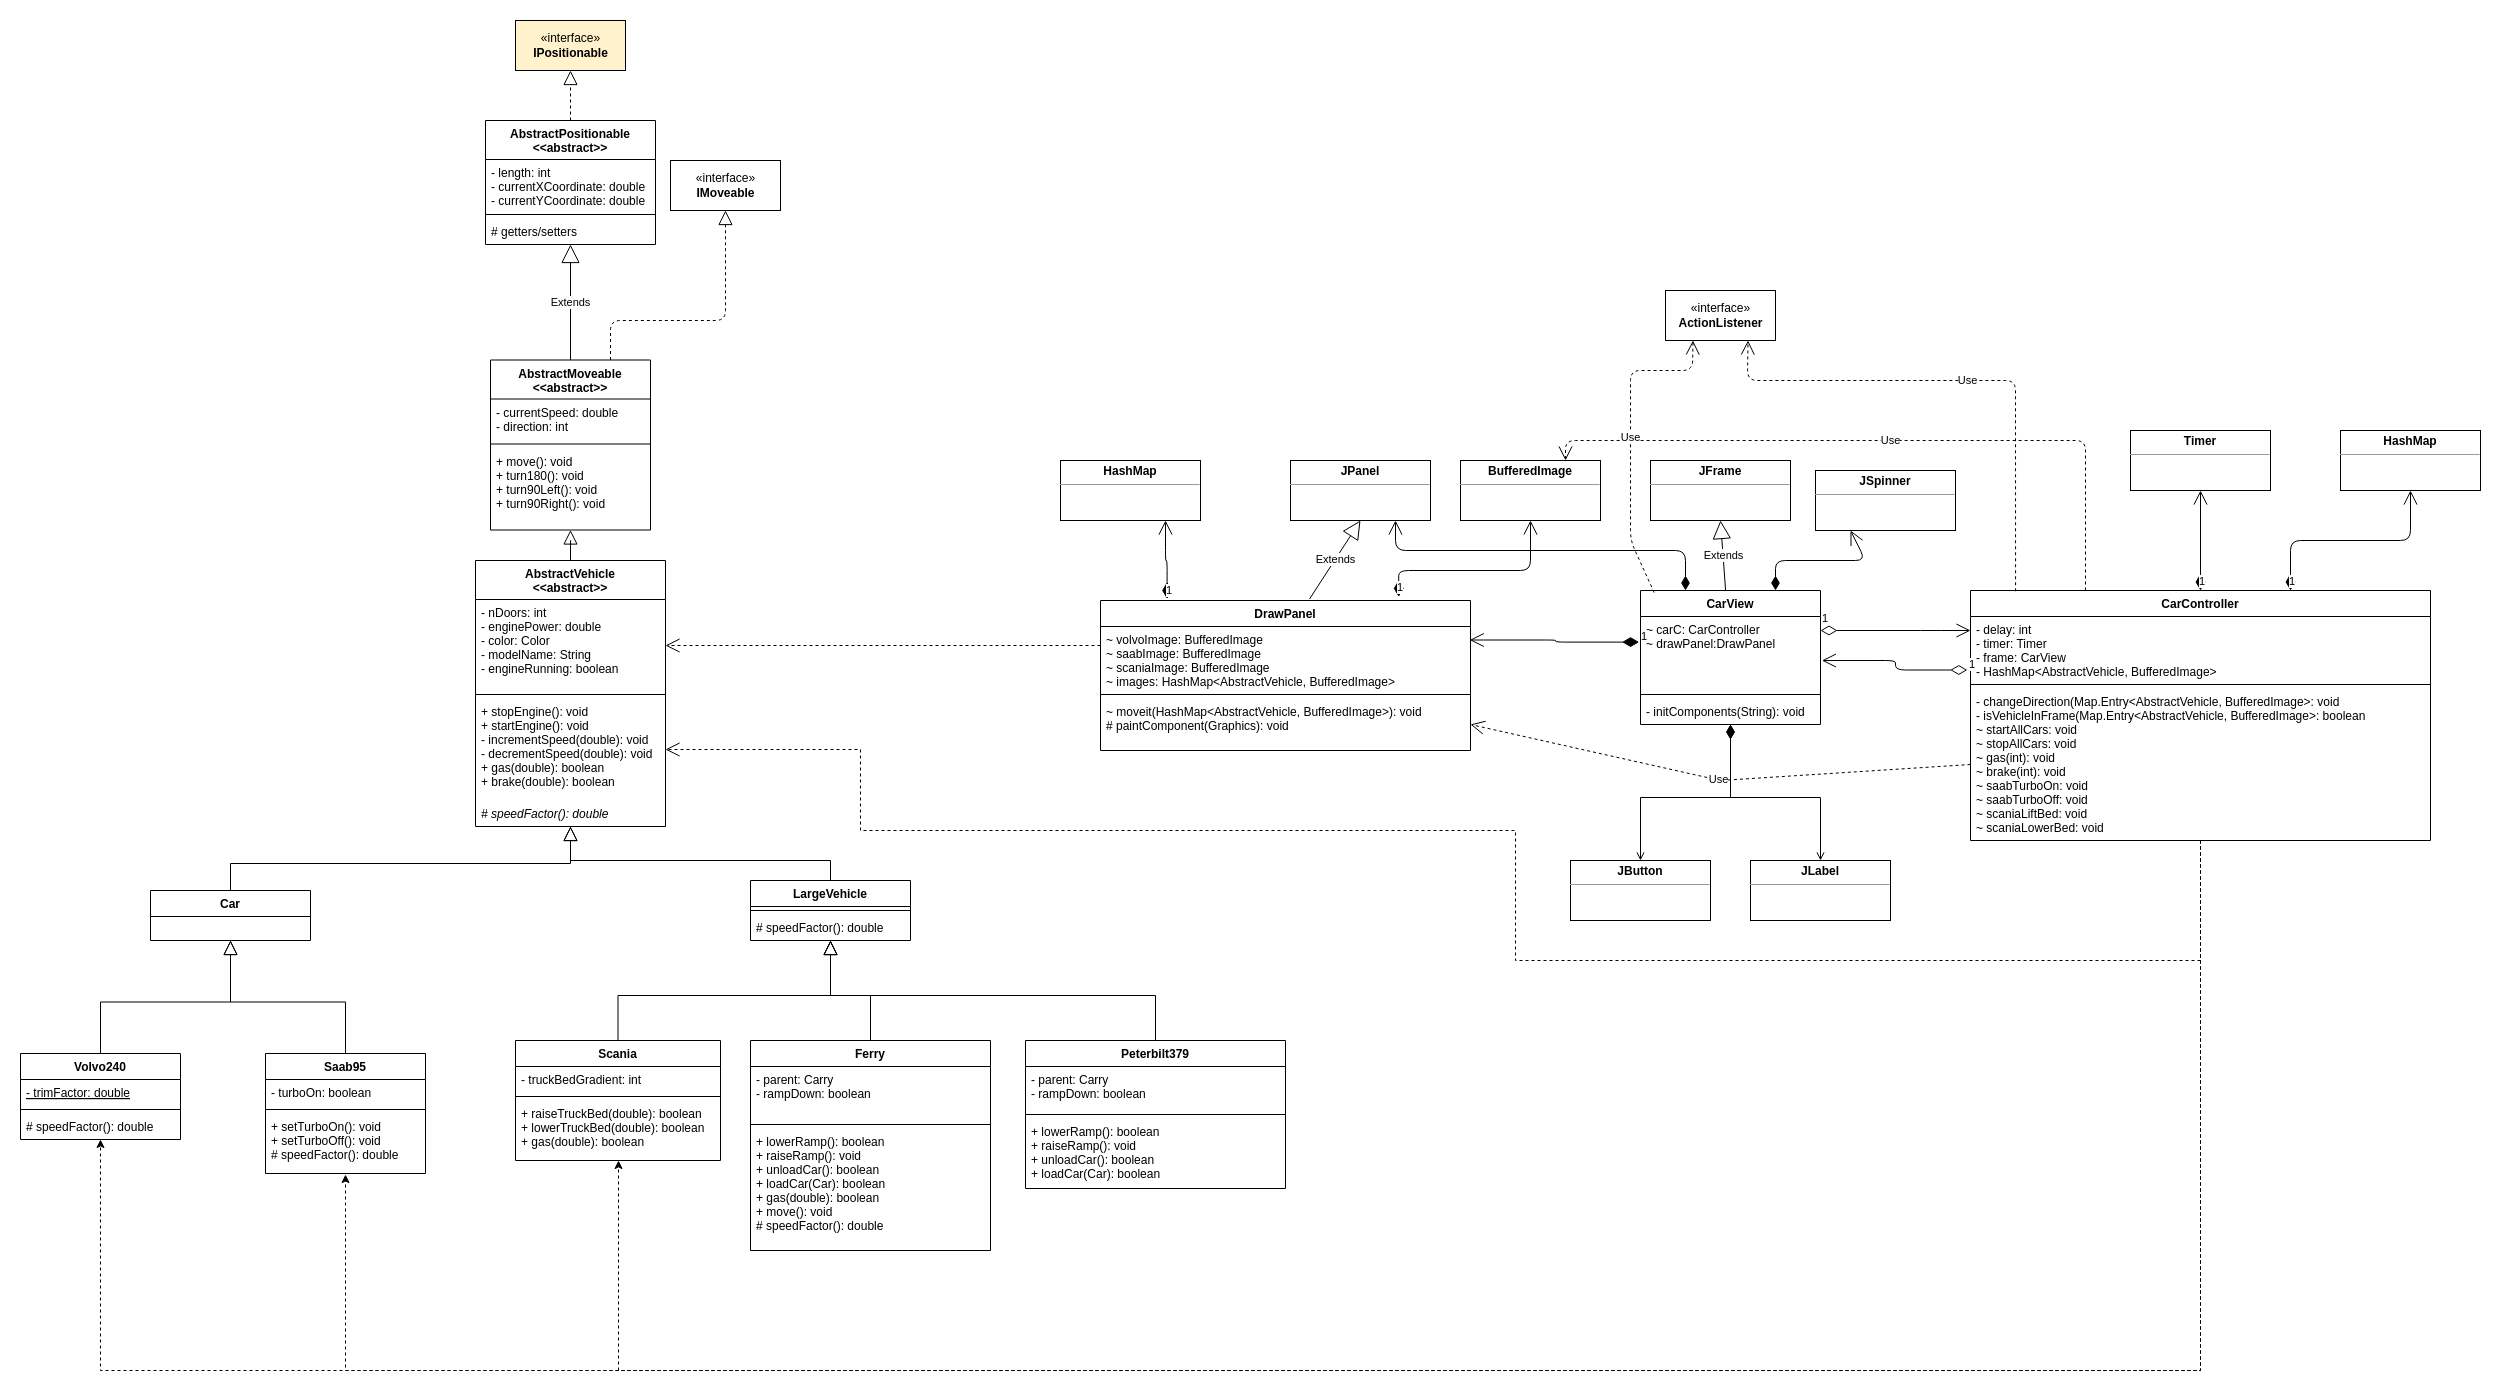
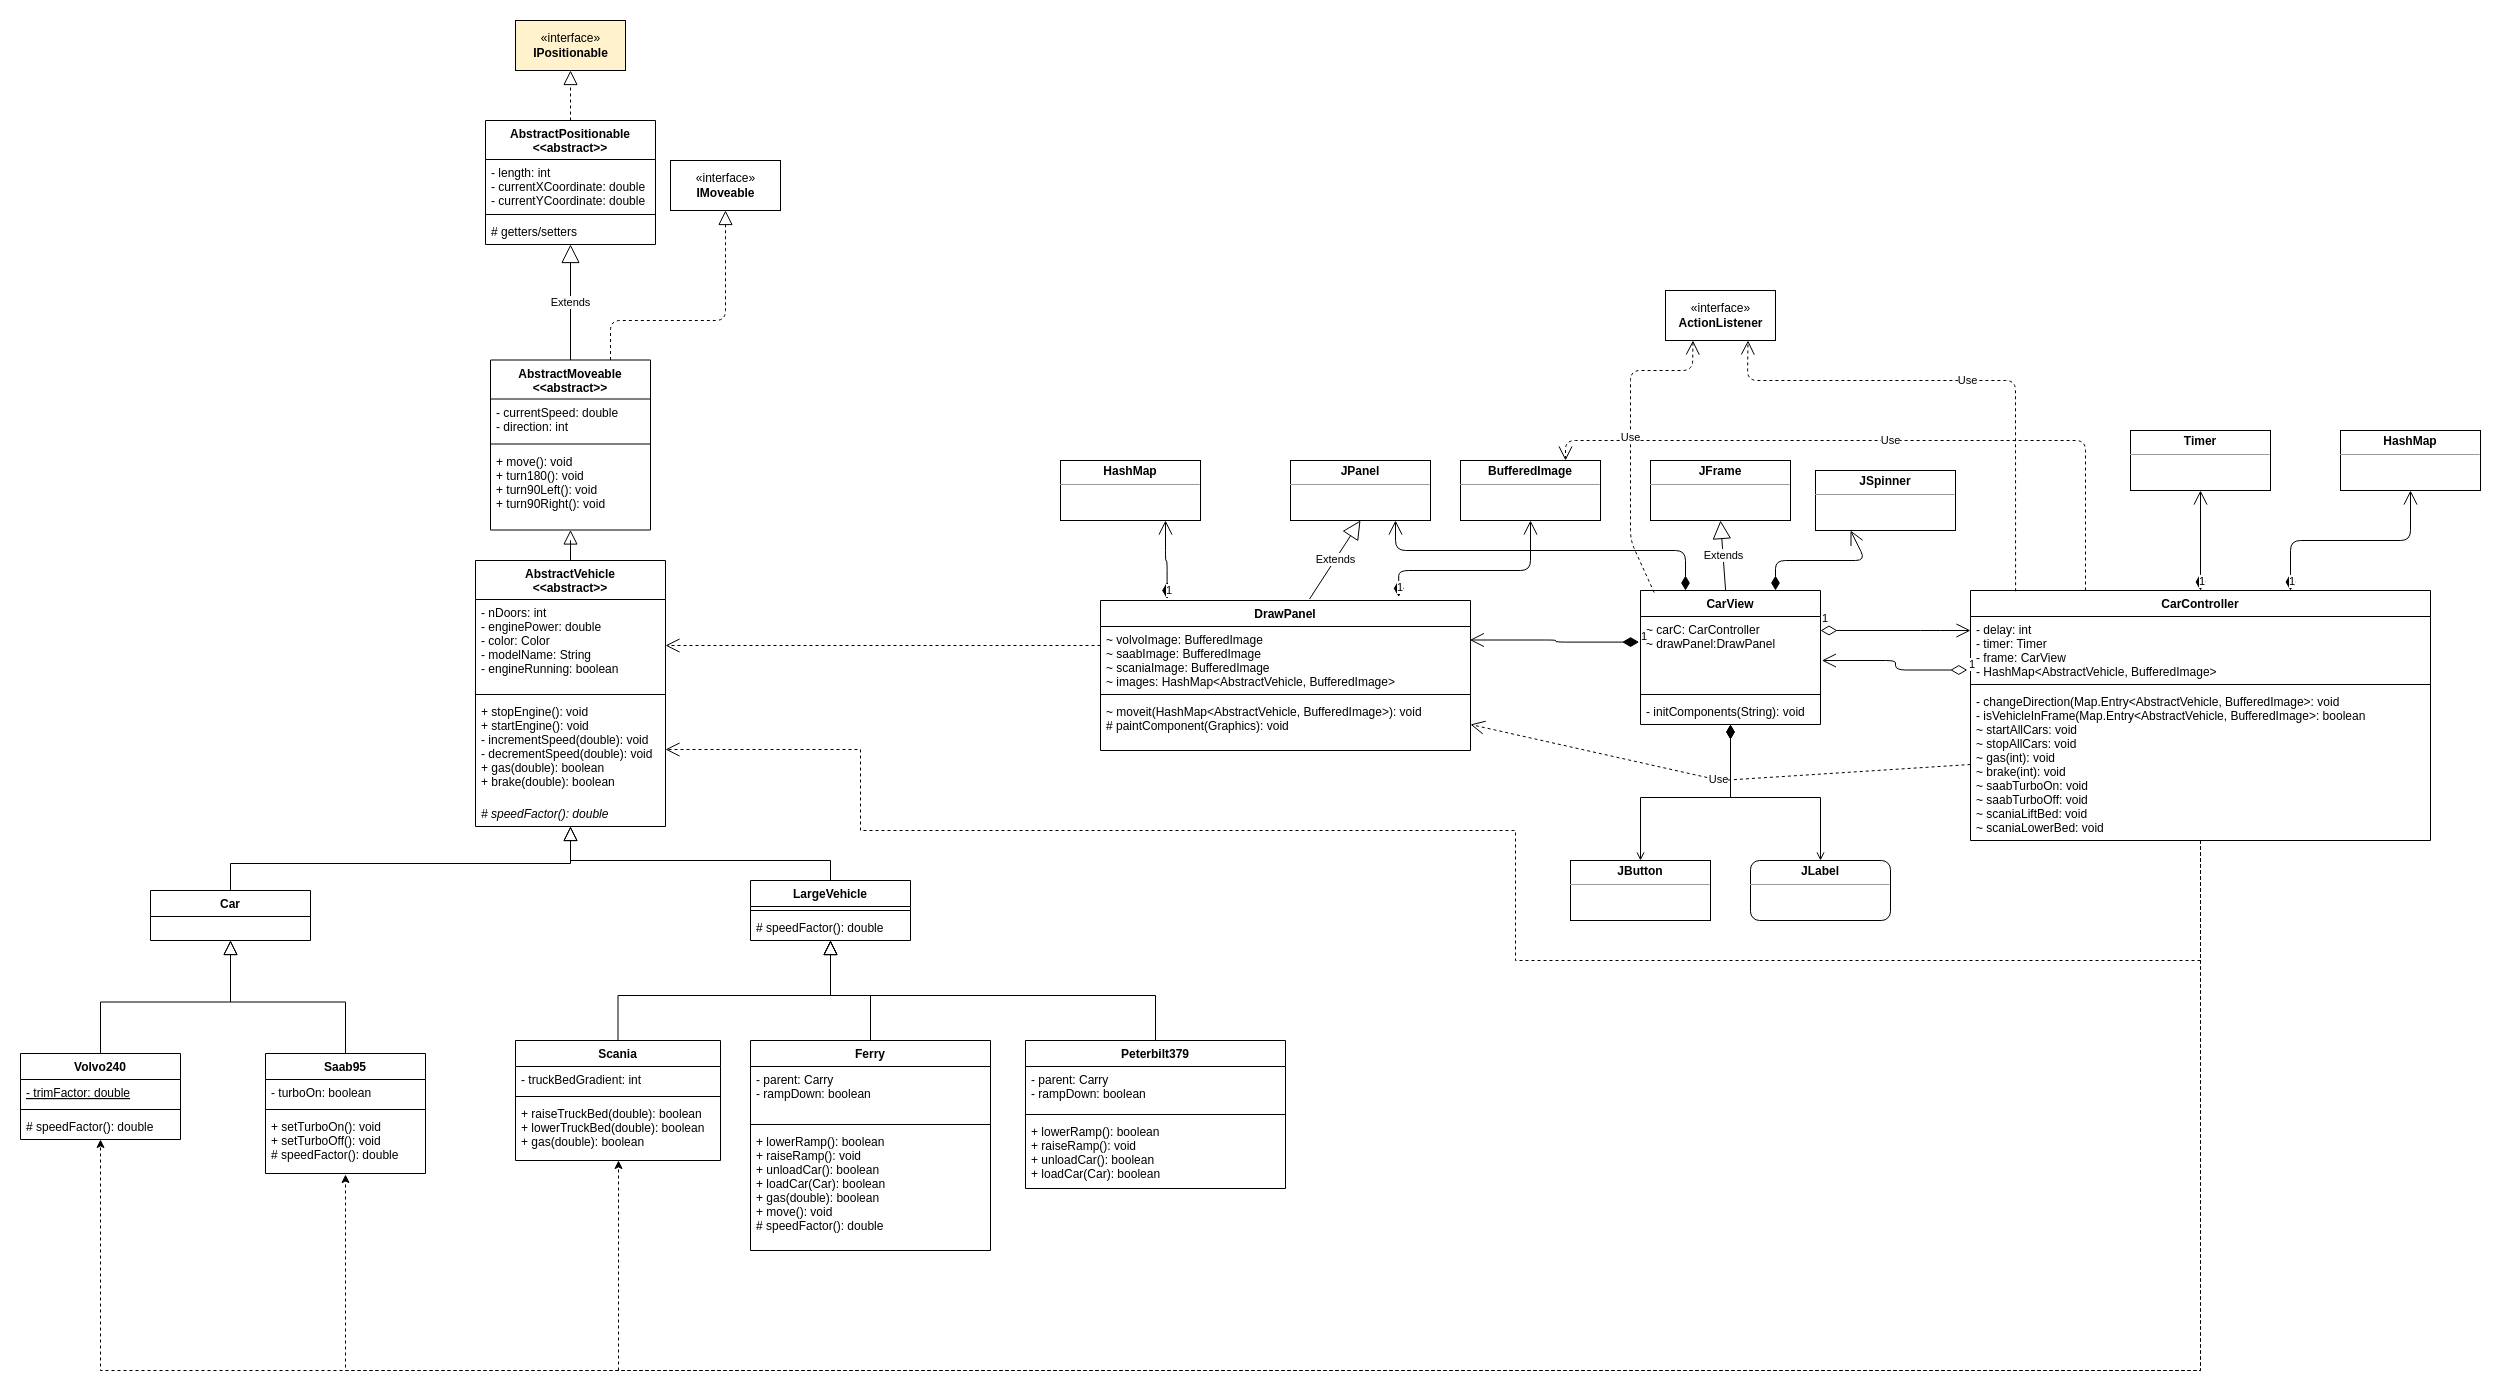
node "JLabel": shape rectangle -> rounded rectangle
